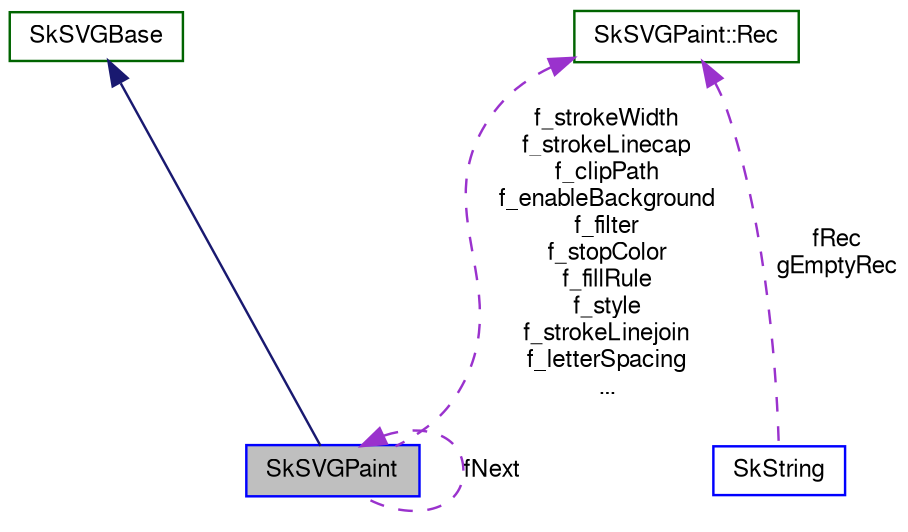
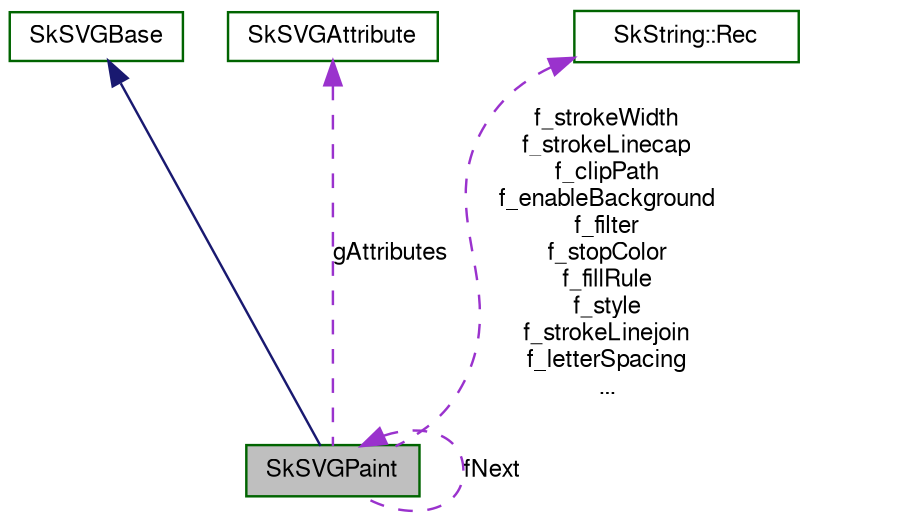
node "SkSVGAttribute": added
node "SkSVGPaint::Rec": label "SkSVGPaint::Rec" -> "SkString::Rec"
node "SkSVGPaint": color blue -> darkgreen
node "SkString": removed
